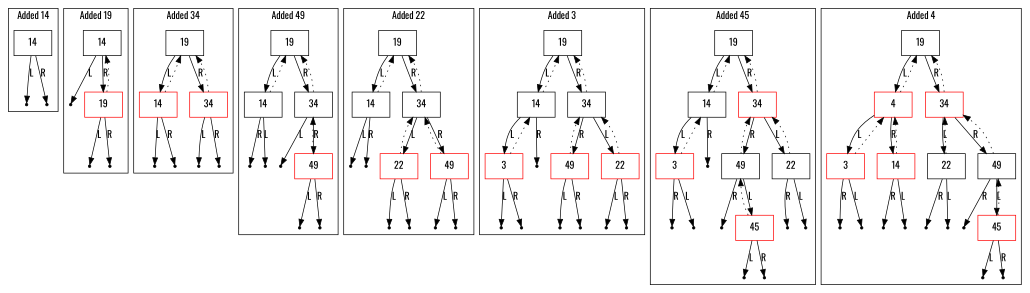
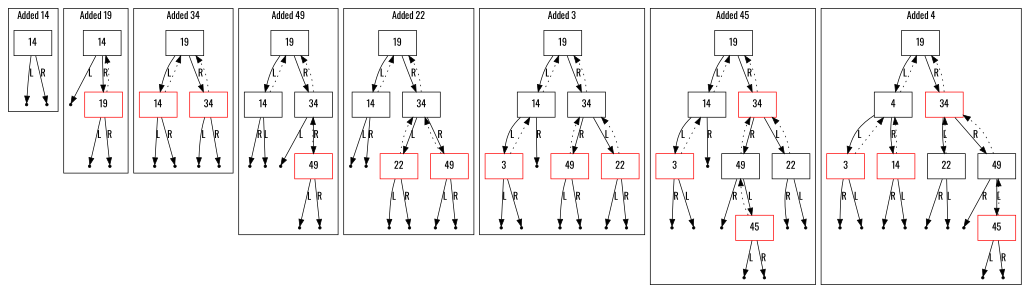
node "4": color red -> black
